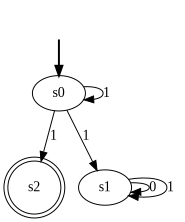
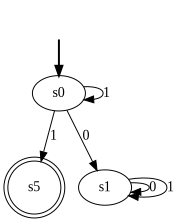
edge "s0" -> "s1": label "1" -> "0"
node "s2": label "s2" -> "s5"
